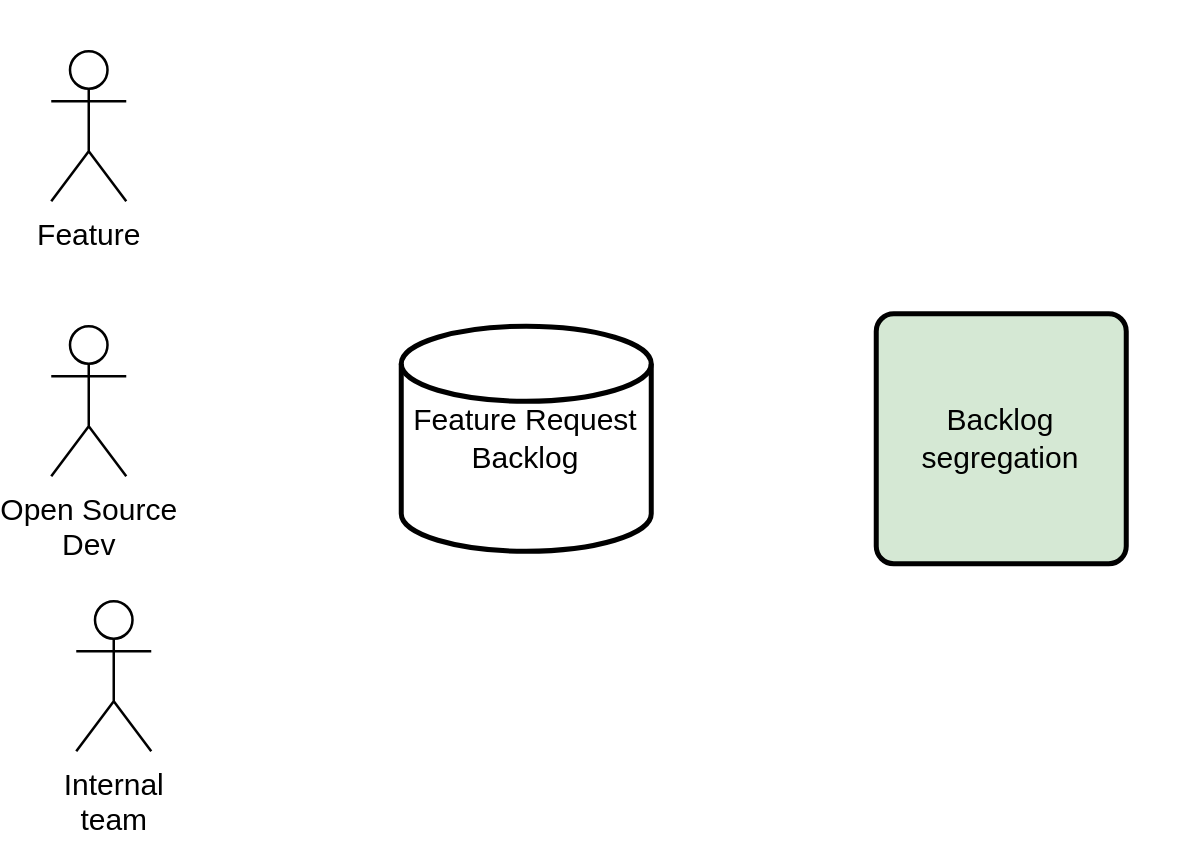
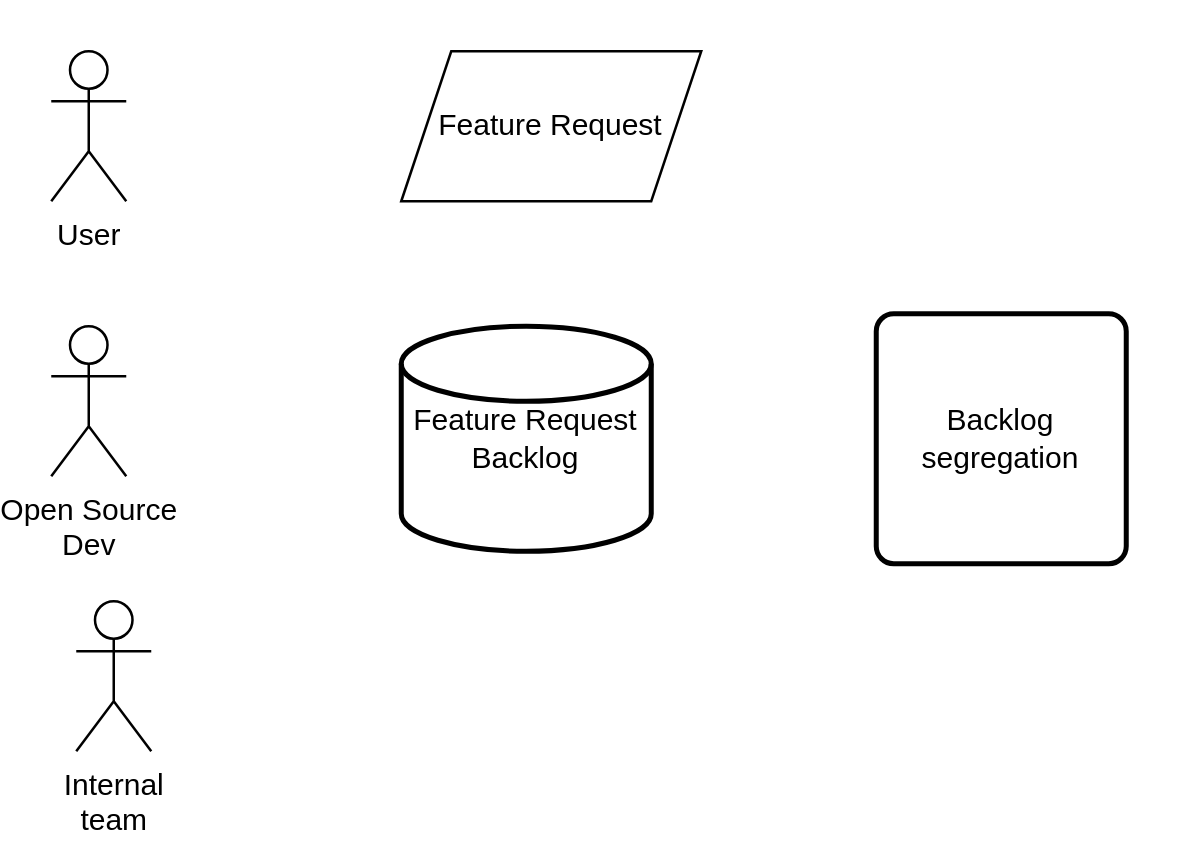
node "Feature Request": added
node "Feature": label "Feature" -> "User"
node "Backlog segregation": fillcolor #d5e8d4 -> #ffffff
